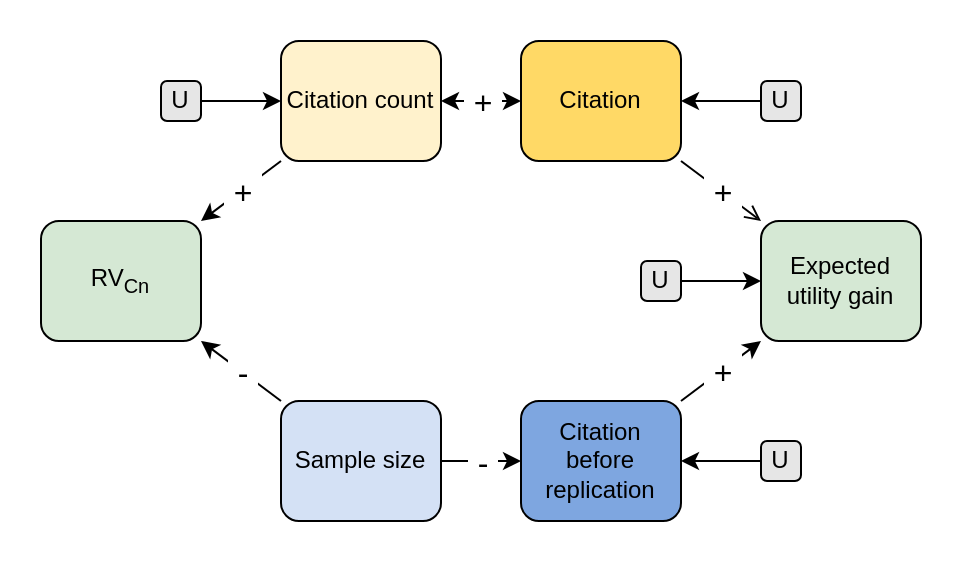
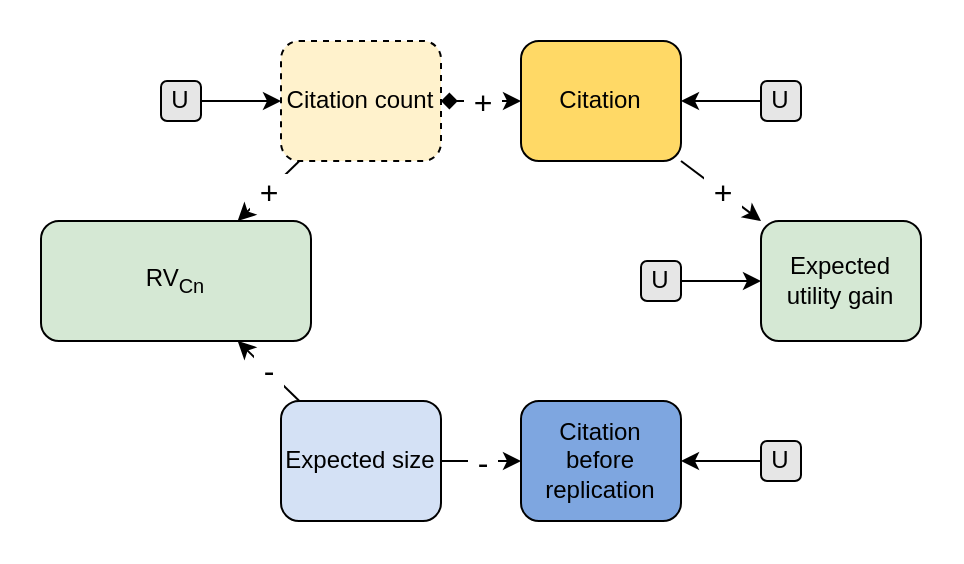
node "Citation count": style solid -> dashed
edge "Citation count" -- "Citation": arrowhead classic -> diamond
edge "Citation" -> "Expected utility gain": arrowhead open -> classic
node "RVCn": size 160x120 -> 270x120
edge "Citation before replication" -> "Expected utility gain": removed, label "+"
node "Sample size": label "Sample size" -> "Expected size"
